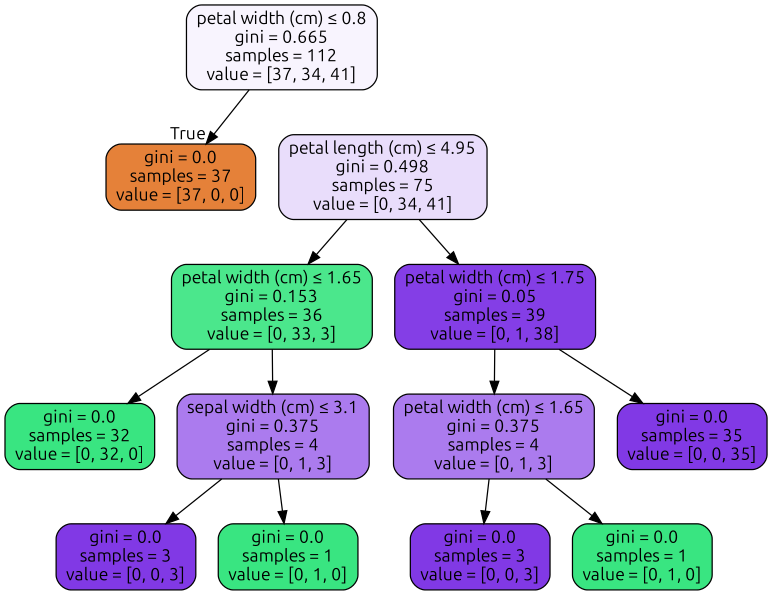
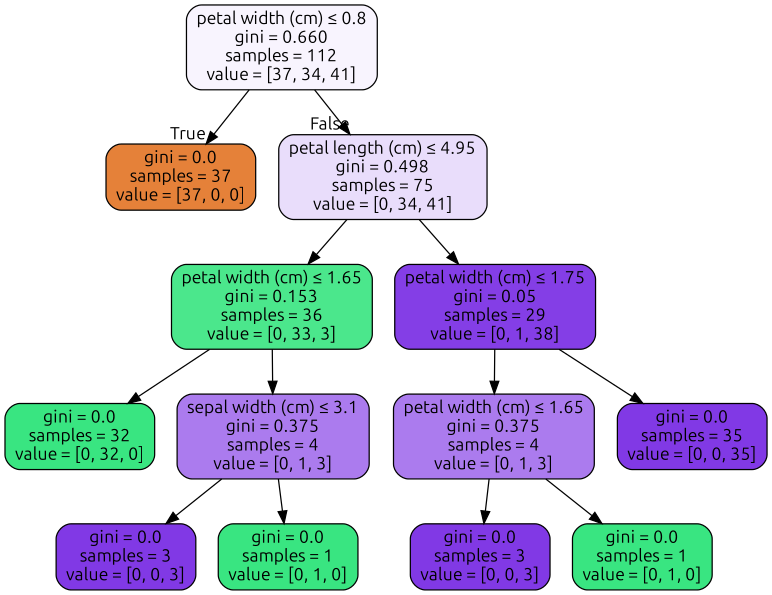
node "petal width (cm) ≤ 0.8": text "gini = 0.665" -> "gini = 0.660"
edge "petal width (cm) ≤ 0.8" -> "petal length (cm) ≤ 4.95": added
node "petal width (cm) ≤ 1.75": text "samples = 39" -> "samples = 29"
